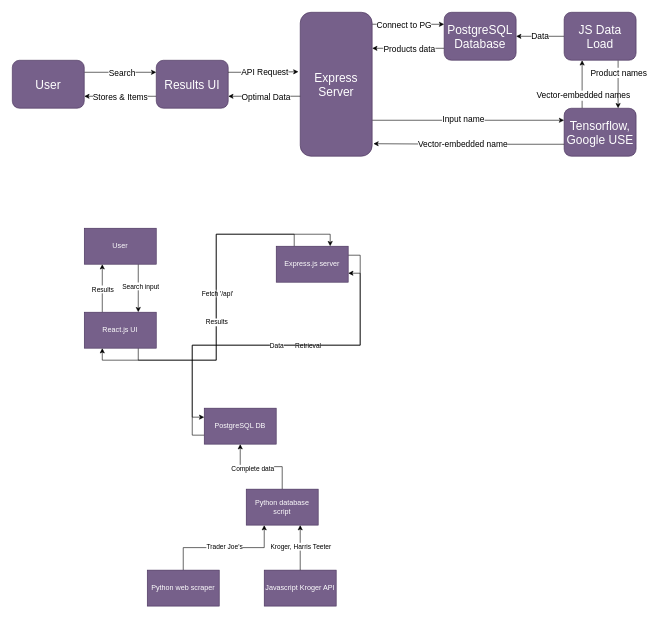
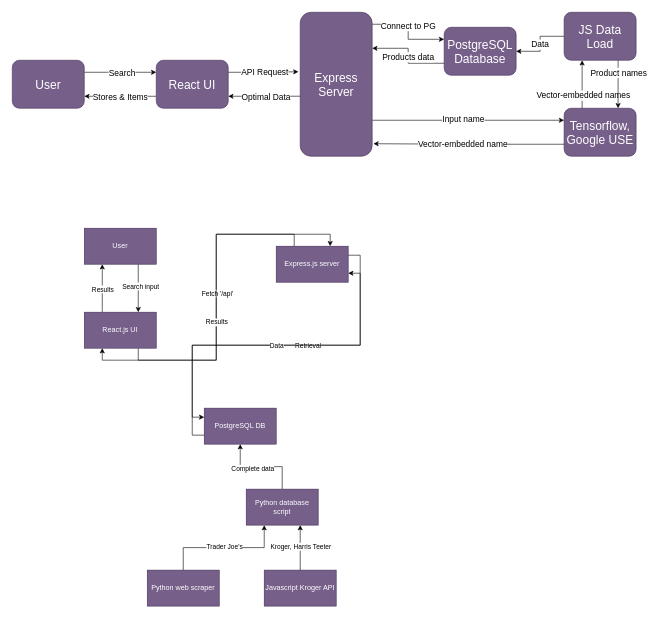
node "PostgreSQL Database": moved (480, 36) -> (480, 51)
node "Results UI": label "Results UI" -> "React UI"
